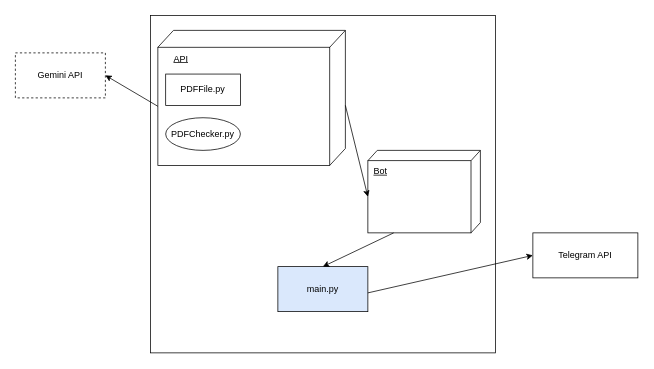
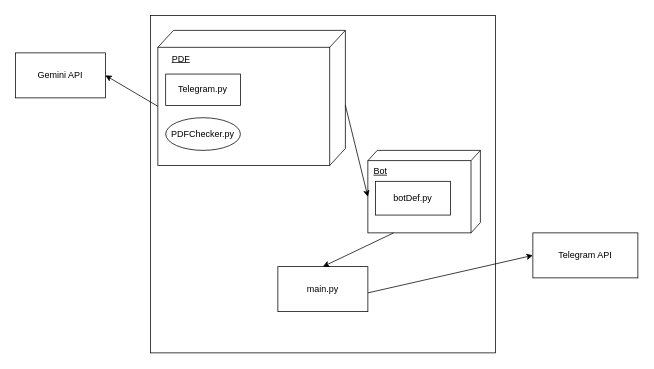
node "API": label "API" -> "PDF"
node "Gemini API": style dashed -> solid
node "PDFFile.py": label "PDFFile.py" -> "Telegram.py"
node "botDef.py": added
node "main.py": fillcolor #dae8fc -> #ffffff
